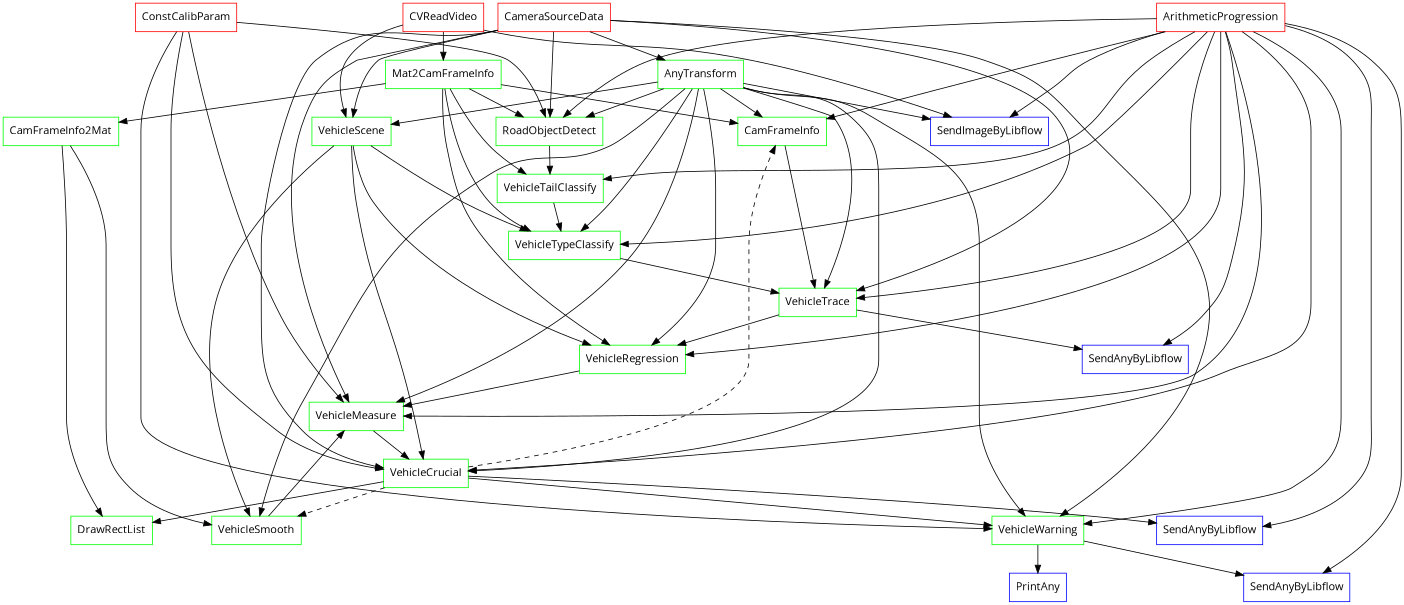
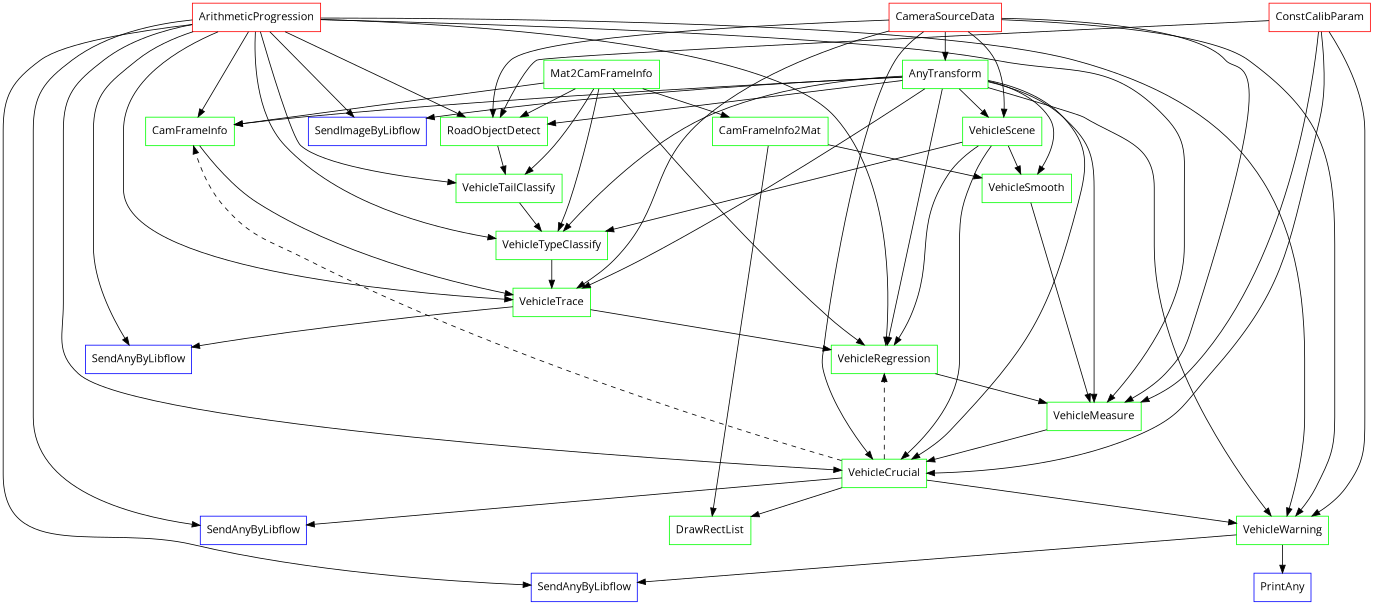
node "CVReadVideo": removed
edge "VehicleCrucial" -> "VehicleSmooth": now "VehicleCrucial" -> "VehicleRegression"
